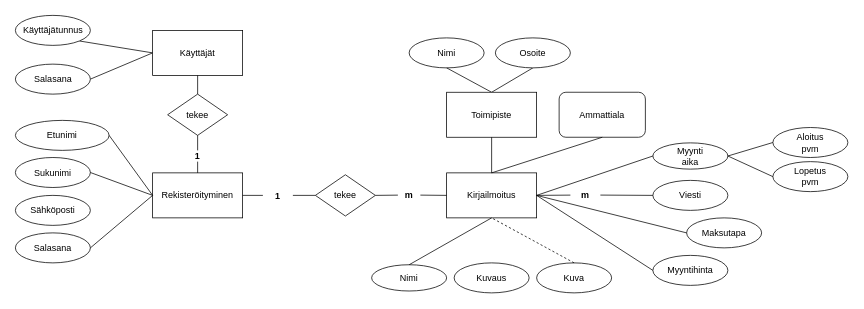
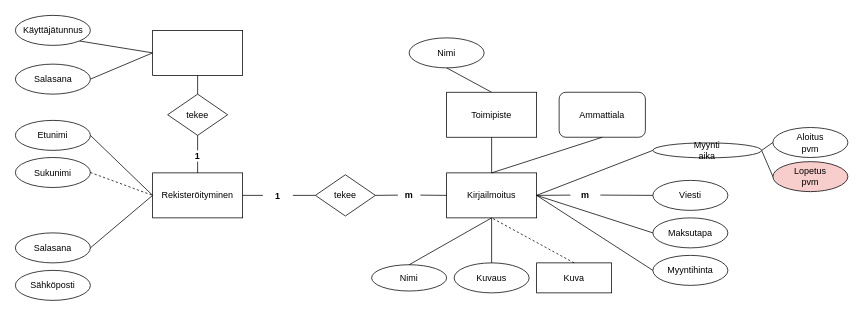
node "Käyttäjät": removed
node "Osoite": removed
edge "Osoite" -- "Toimipiste": removed
node "Etunimi": size 94x30 -> 75x30
node "Myynti aika": size 75x26 -> 109x15
node "Lopetus pvm": fillcolor #ffffff -> #f8cecc
edge "Sukunimi" -- "Rekisteröityminen": style solid -> dashed
node "Sähköposti": moved (53, 210) -> (53, 285)
node "Maksutapa": moved (724, 233) -> (690, 233)
edge "Kirjailmoitus" -- "Kuvaus": added
node "Kuva": shape ellipse -> rectangle
